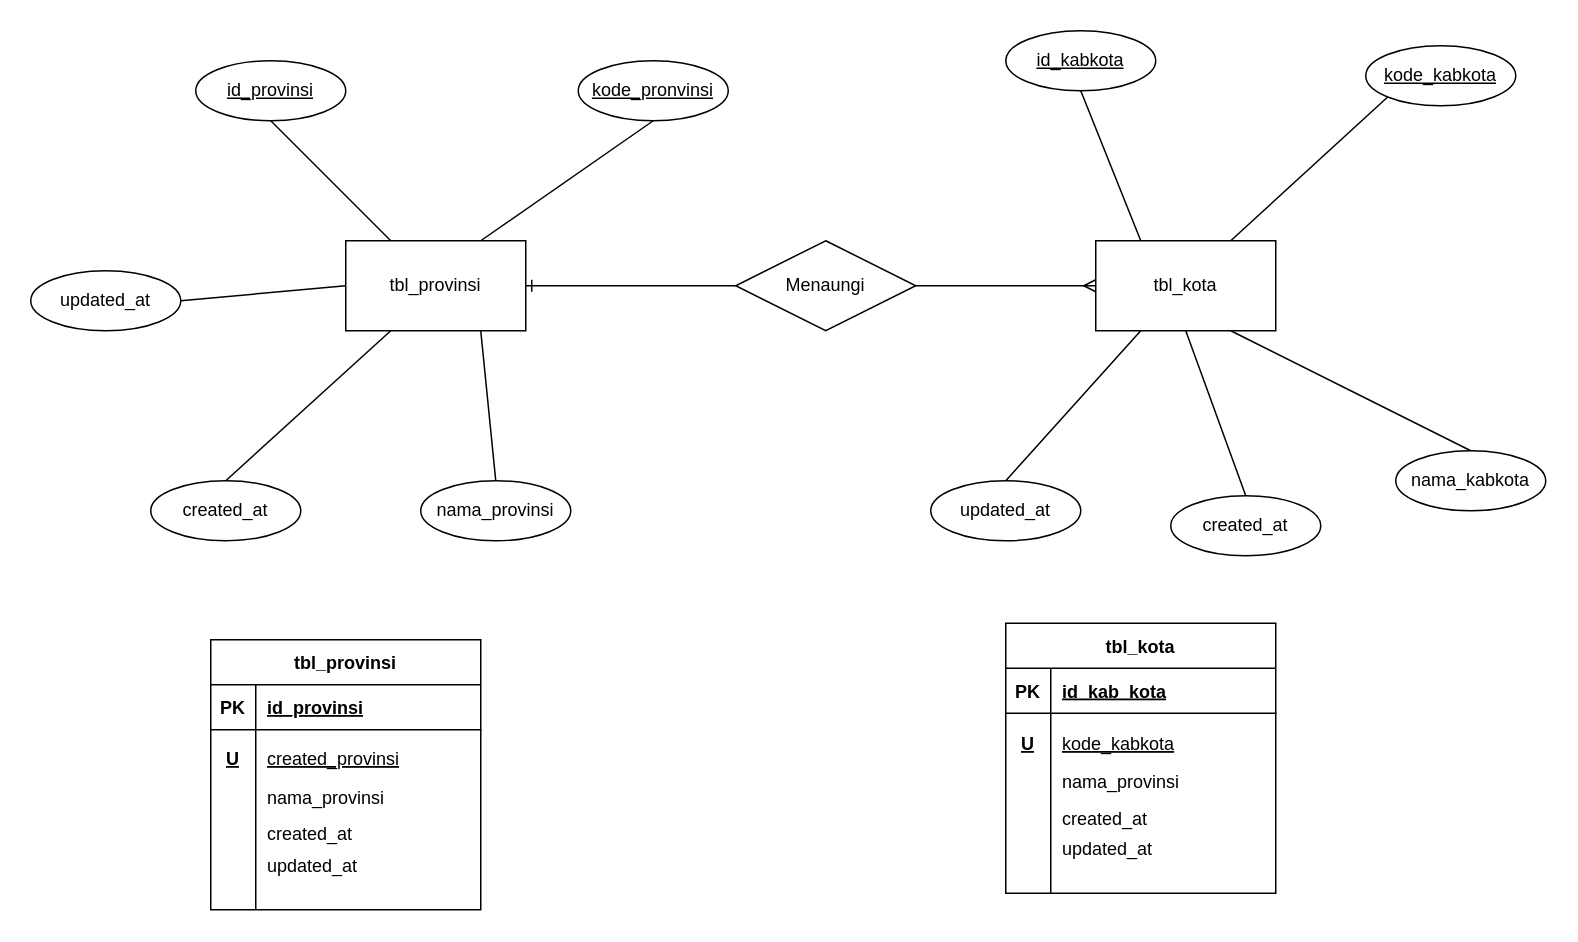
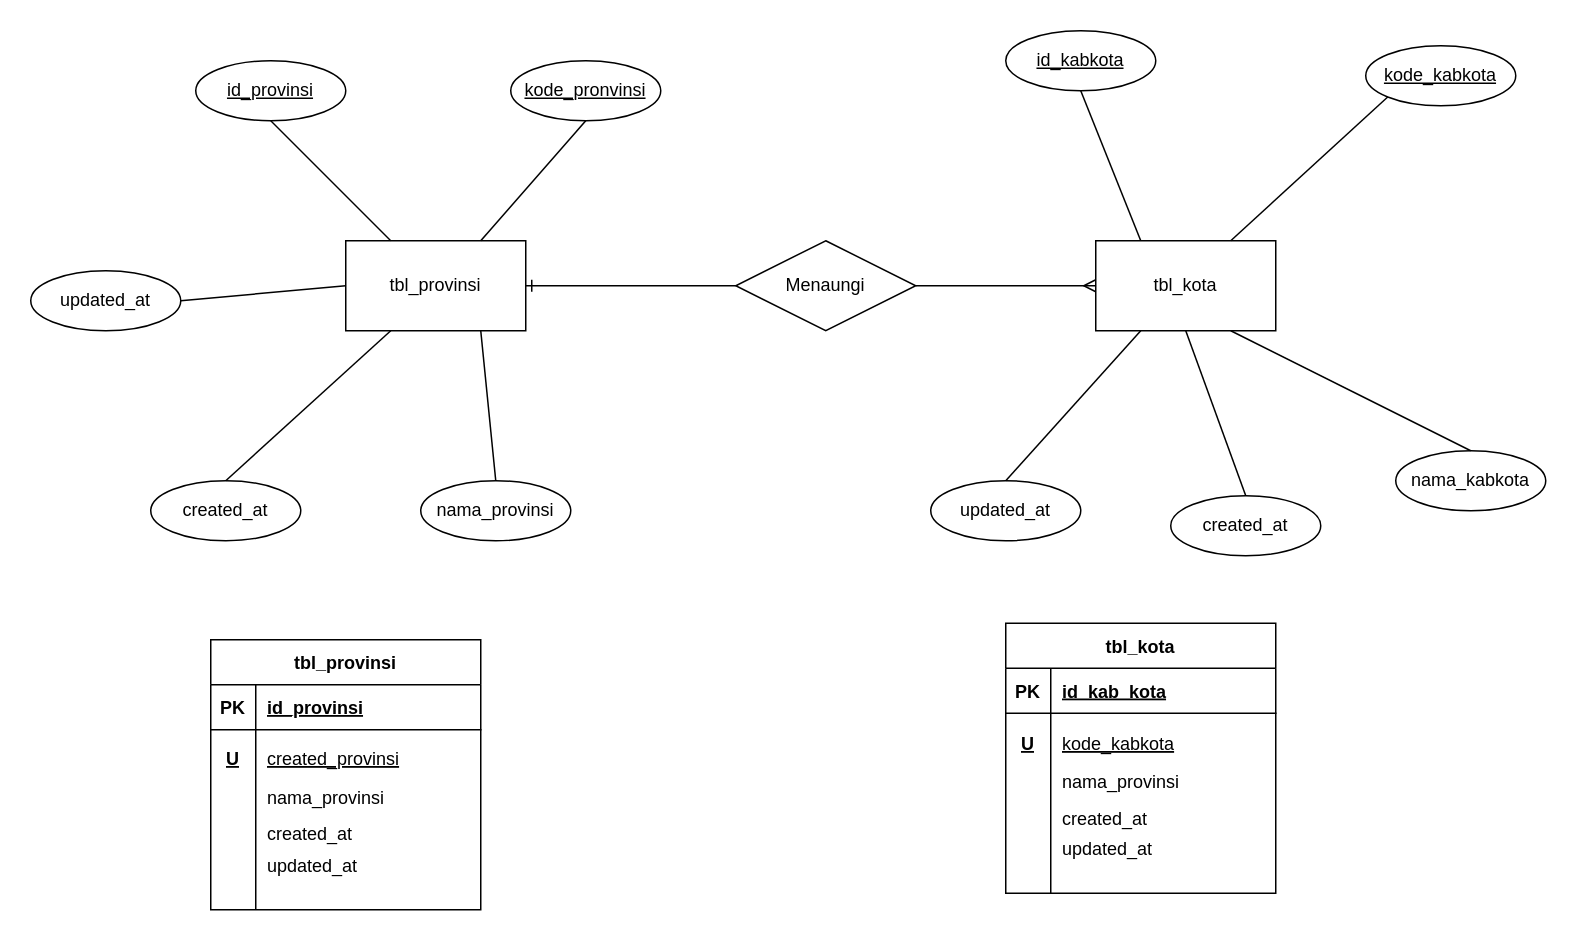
node "kode_pronvinsi": moved (653, 91) -> (586, 91)
